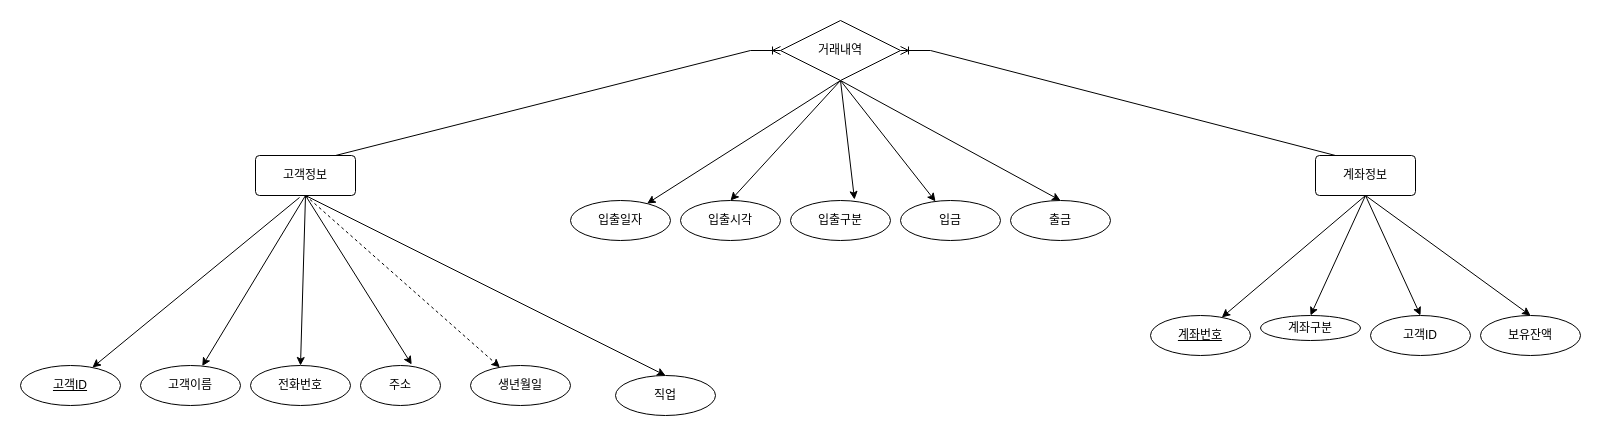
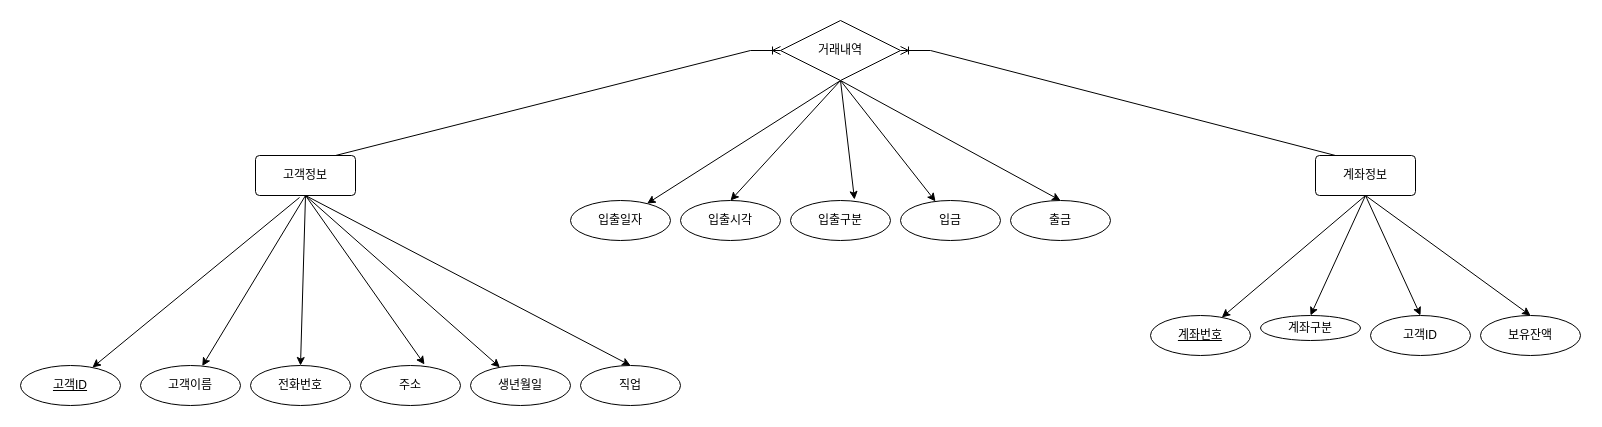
edge "고객정보" -> "생년월일": style dashed -> solid
node "주소": size 80x40 -> 100x40
node "직업": moved (666, 396) -> (631, 386)
